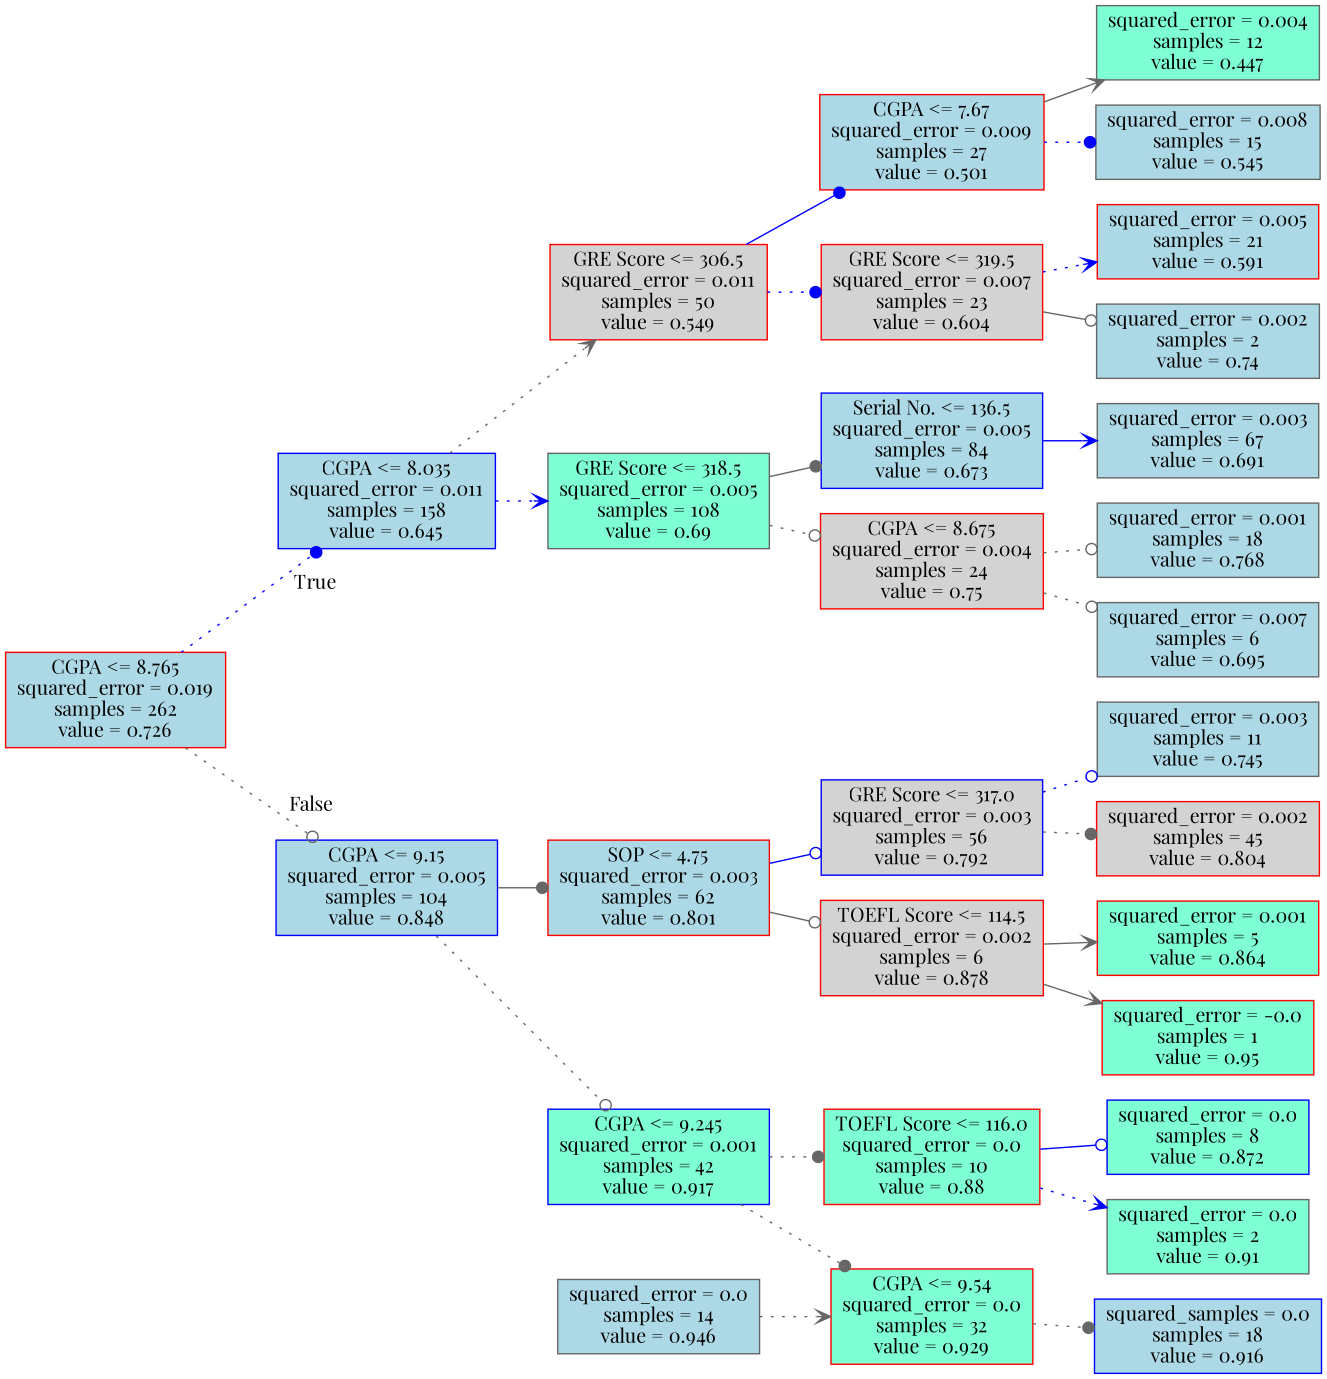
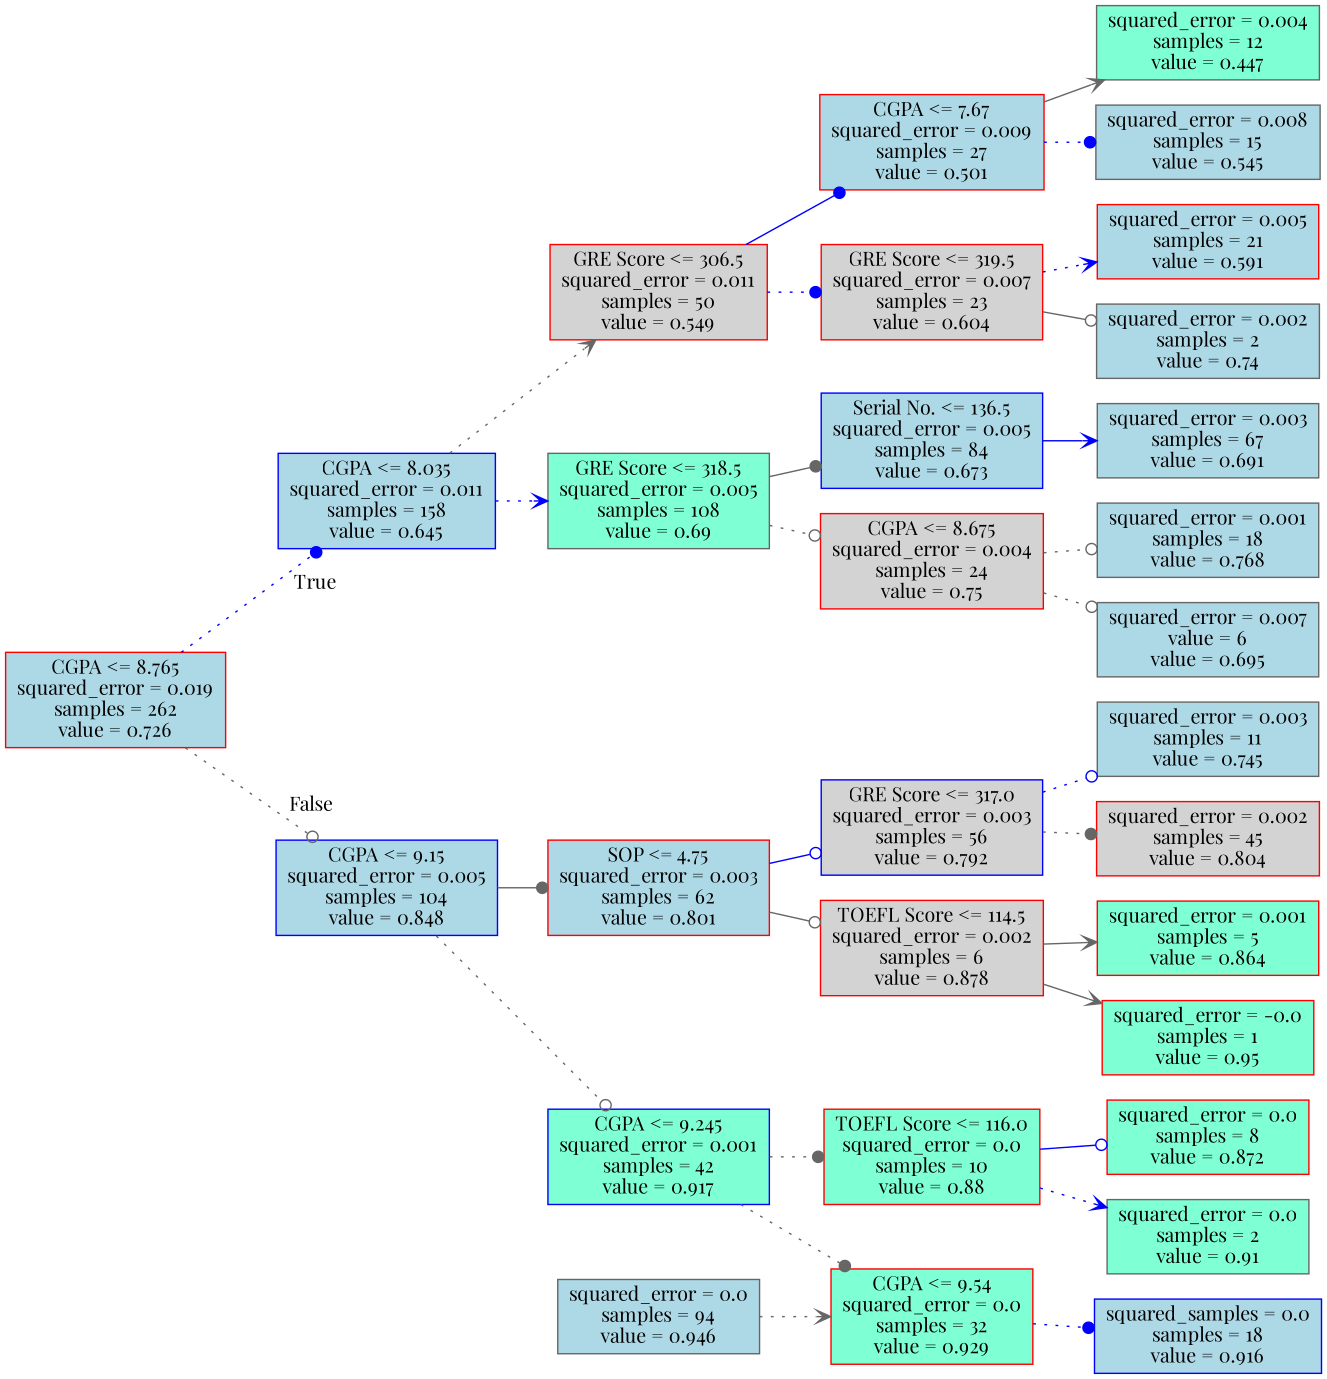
node "squared_error = 0.007 samples = 6 value = 0.695": label "squared_error = 0.007 samples = 6 value = 0.695" -> "squared_error = 0.007 value = 6 value = 0.695"
node "squared_error = 0.0 samples = 8 value = 0.872": color blue -> red
node "squared_error = 0.0 samples = 14 value = 0.946": label "squared_error = 0.0 samples = 14 value = 0.946" -> "squared_error = 0.0 samples = 94 value = 0.946"
edge "CGPA <= 9.54 squared_error = 0.0 samples = 32 value = 0.929" -> "squared_samples = 0.0 samples = 18 value = 0.916": color gray40 -> blue
